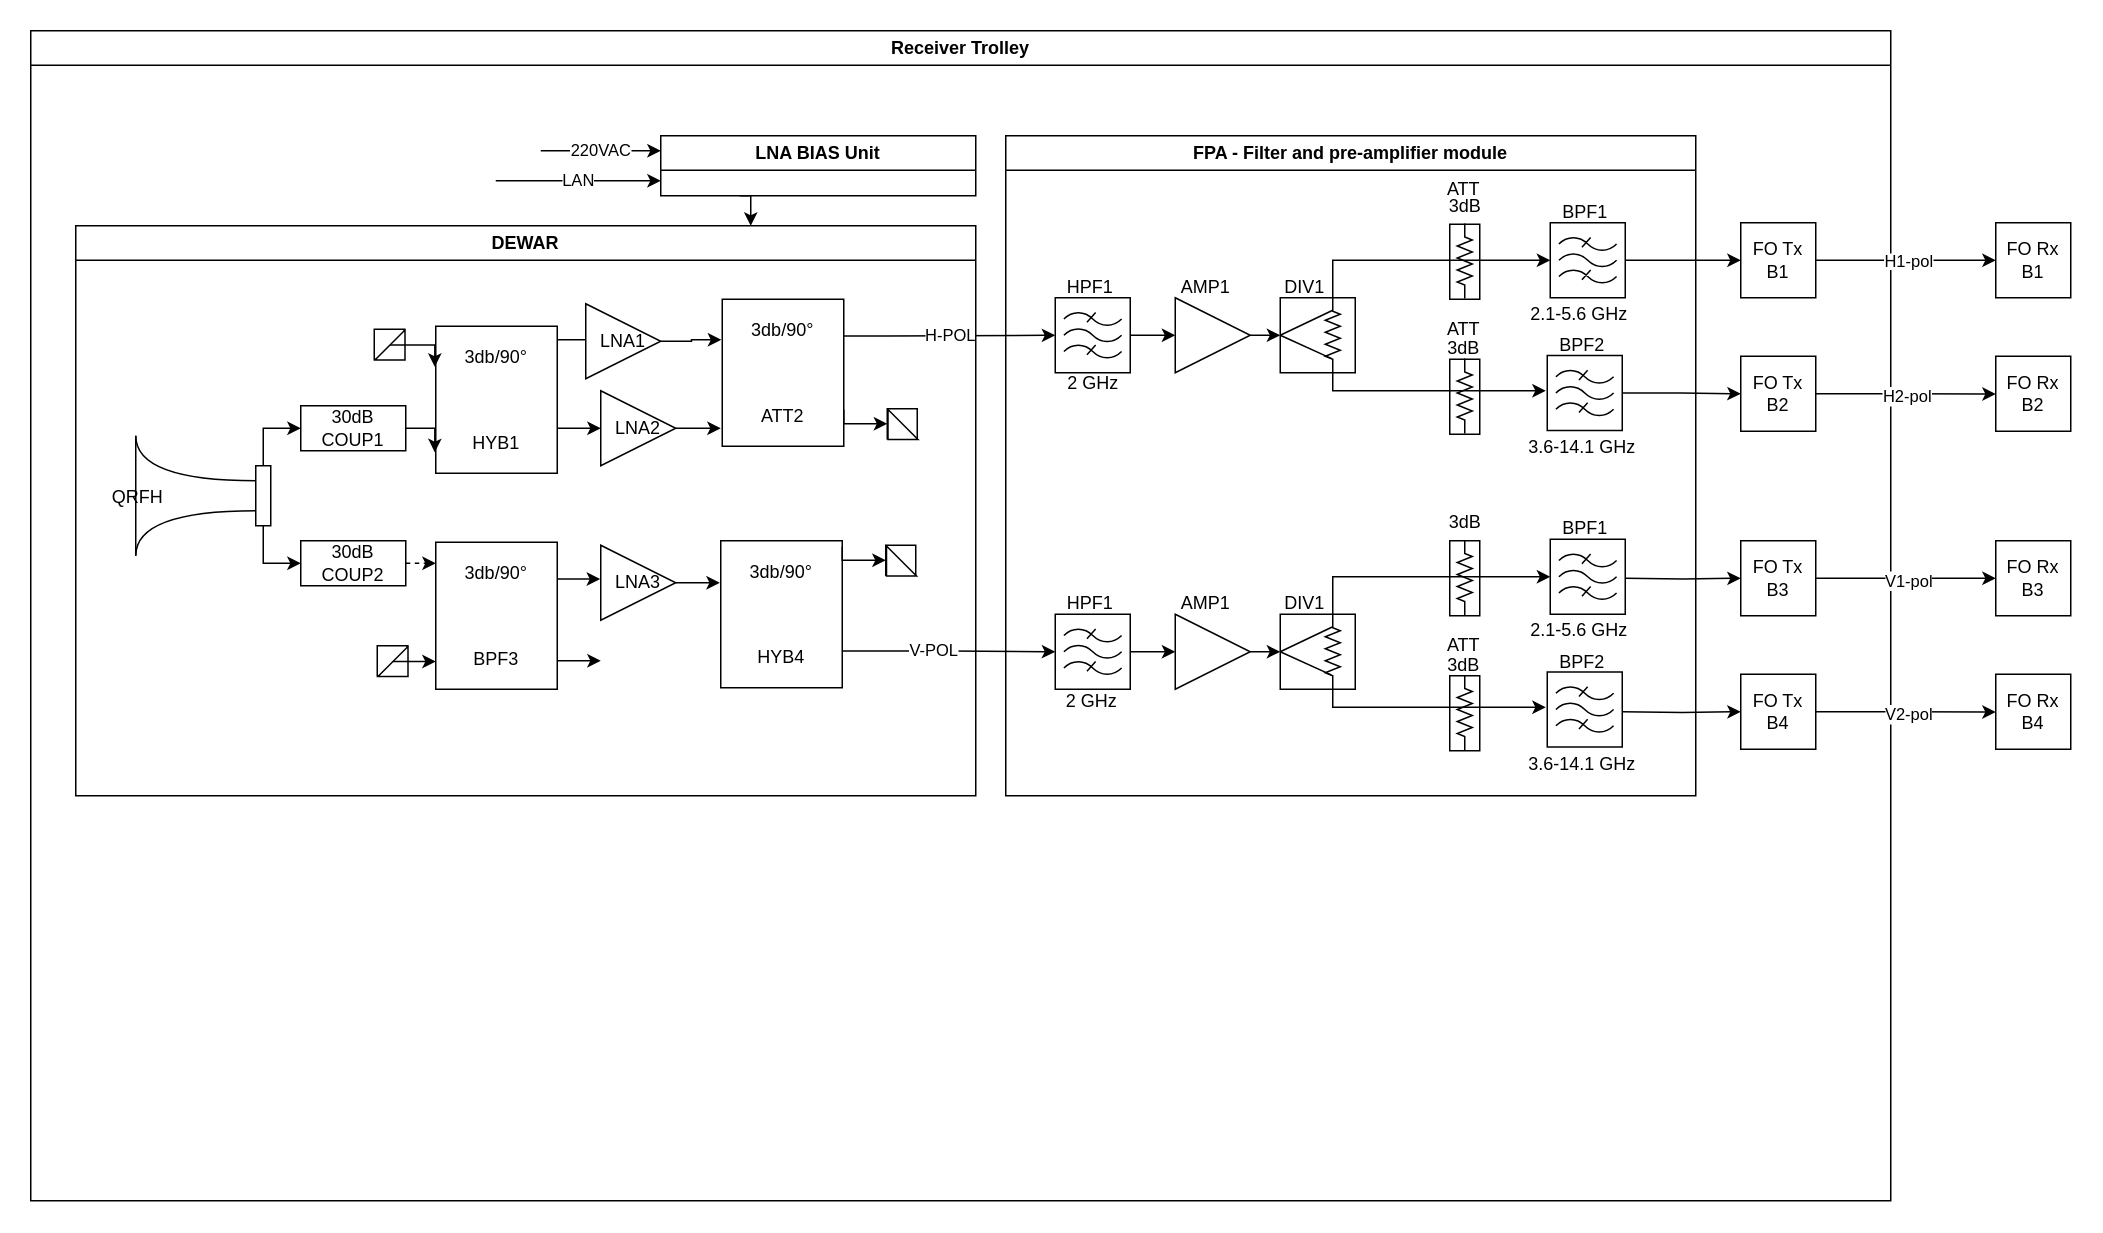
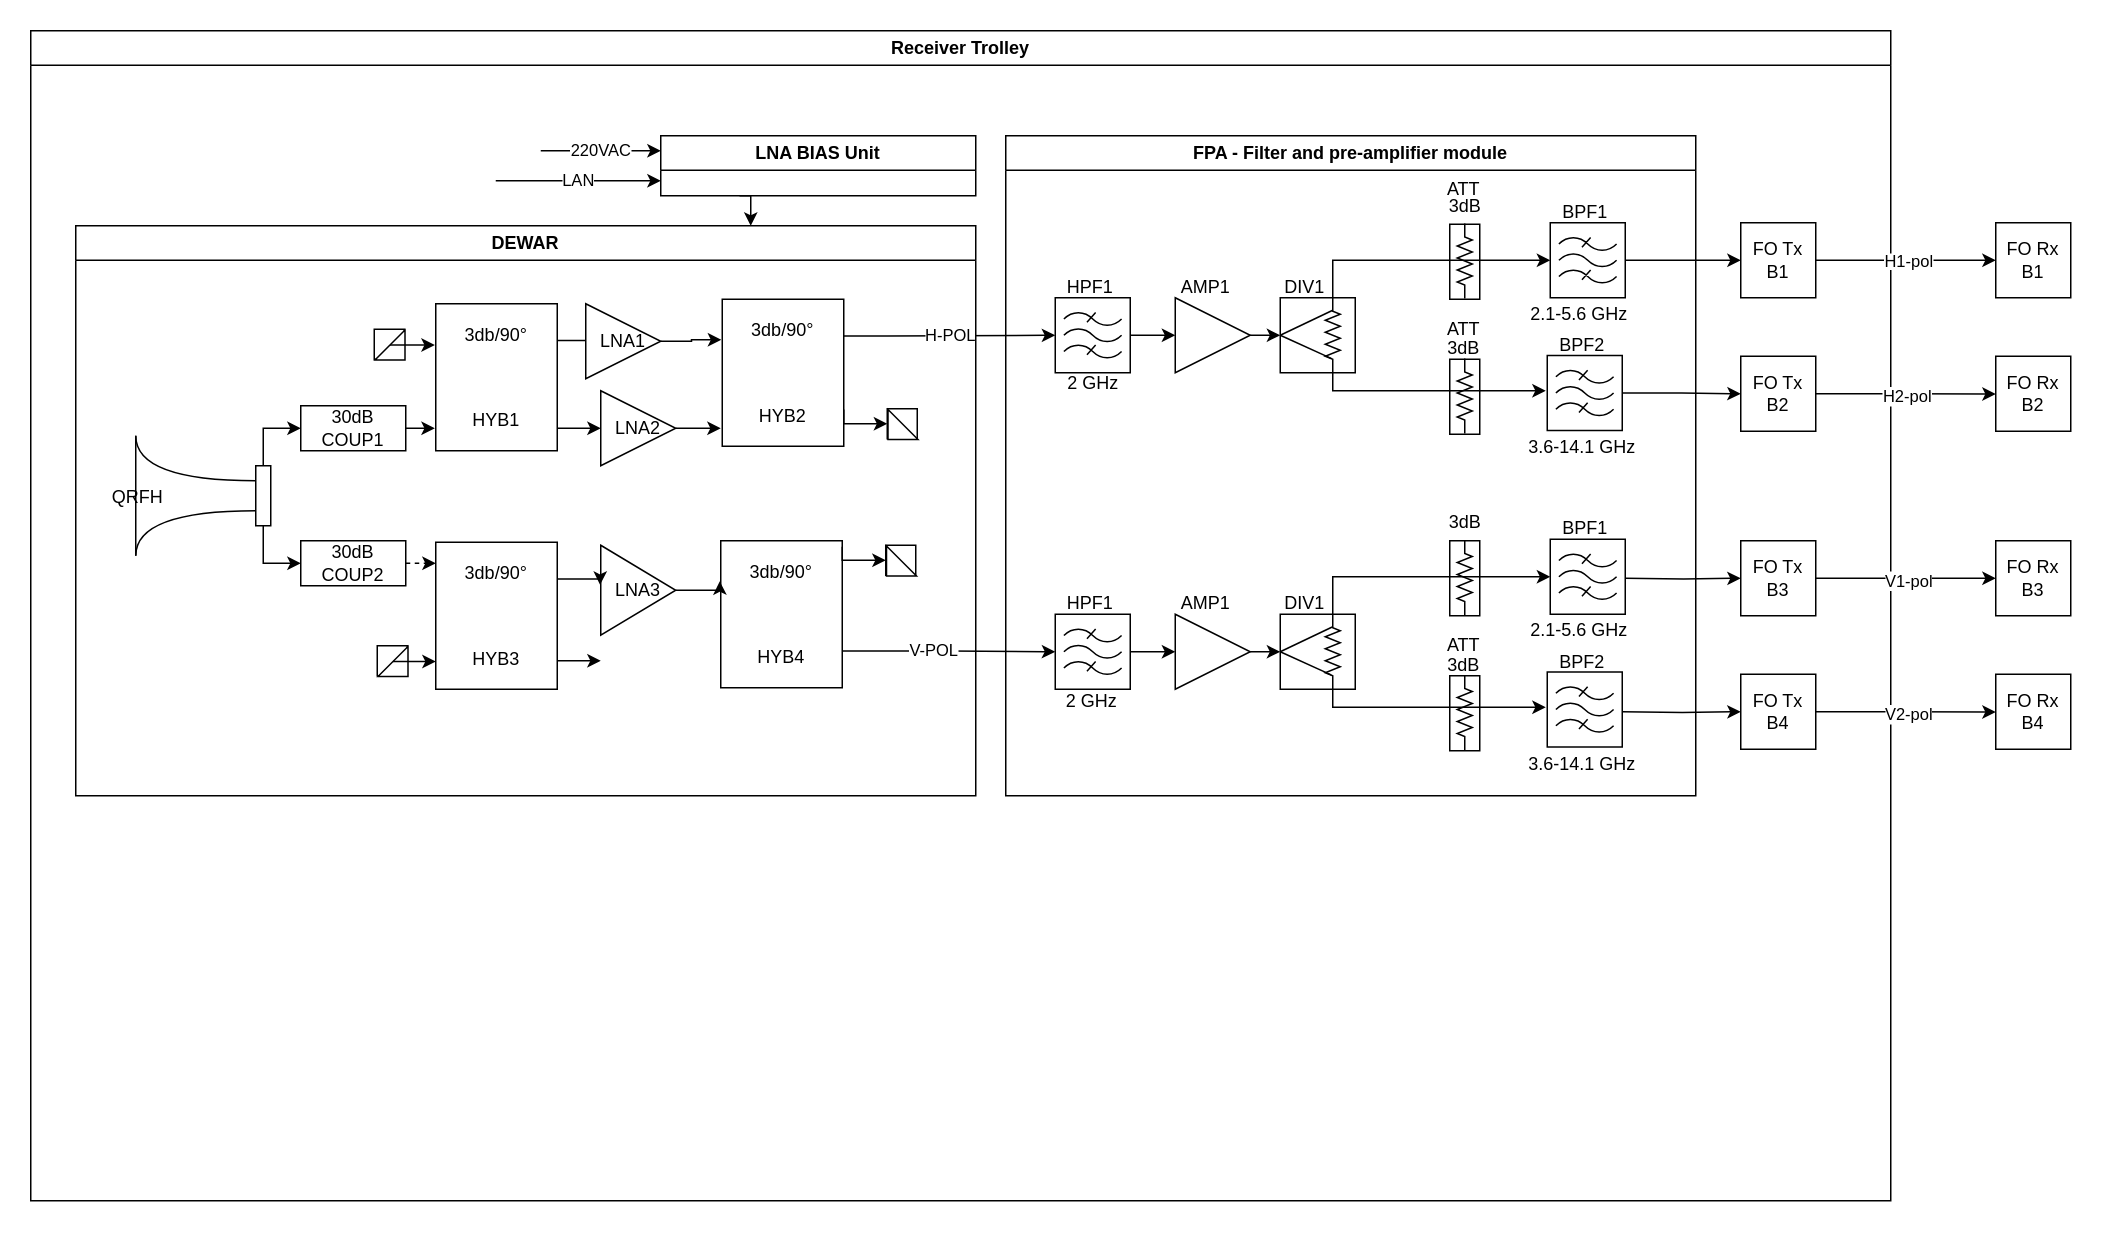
node "3db/90° ATT2": label "3db/90° ATT2" -> "3db/90° HYB2"
node "3db/90° HYB1": moved (497, 400) -> (497, 377)
node "LNA3": size 75x75 -> 75x90
node "3db/90° BPF3": label "3db/90° BPF3" -> "3db/90° HYB3"
